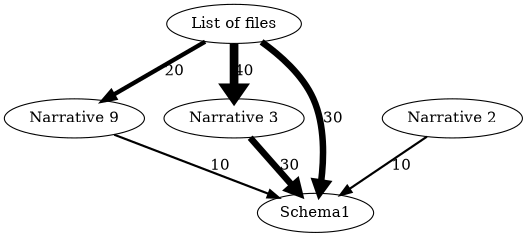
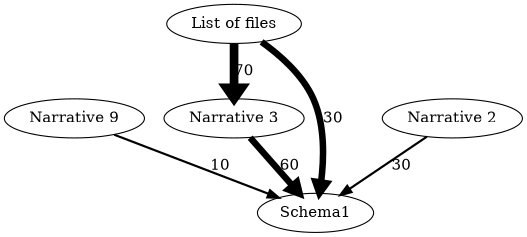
edge "List of files" -> "Narrative 9": removed, label "20"
edge "List of files" -> "Narrative 3": label "40" -> "70"
edge "Narrative 3" -> "Schema1": label "30" -> "60"
edge "Narrative 2" -> "Schema1": label "10" -> "30"
